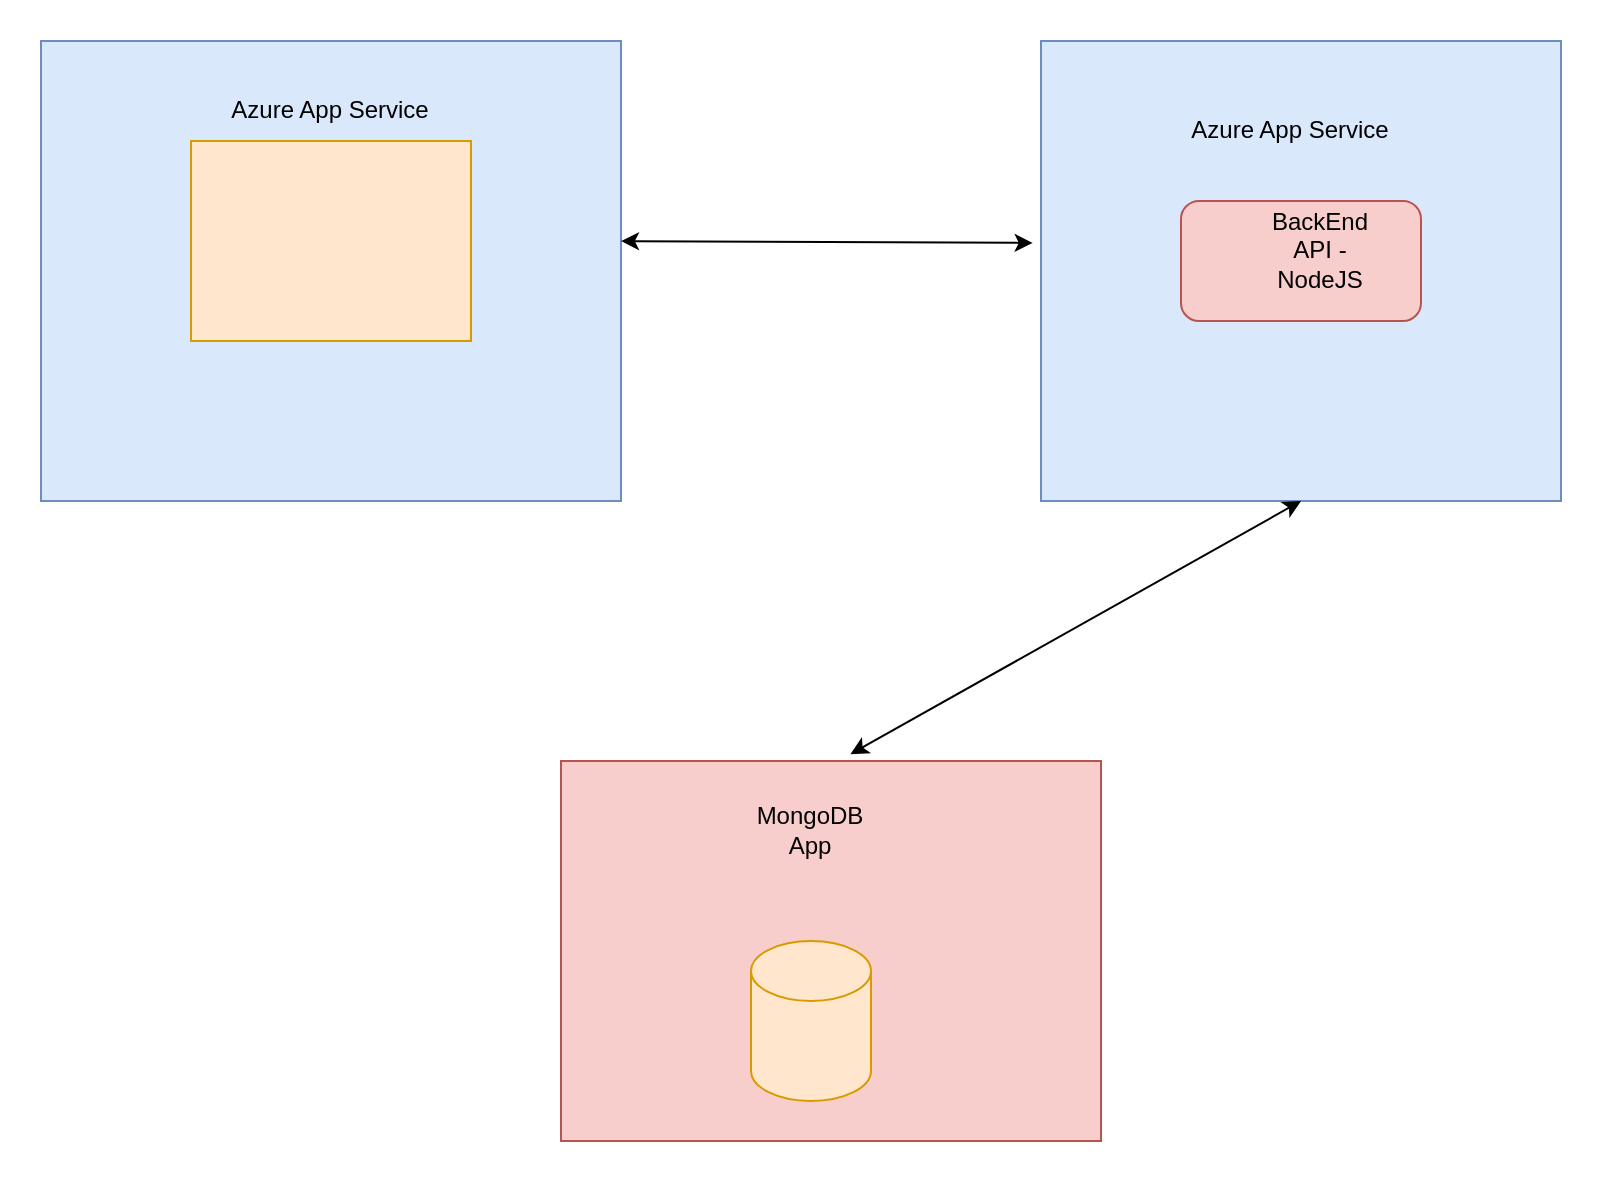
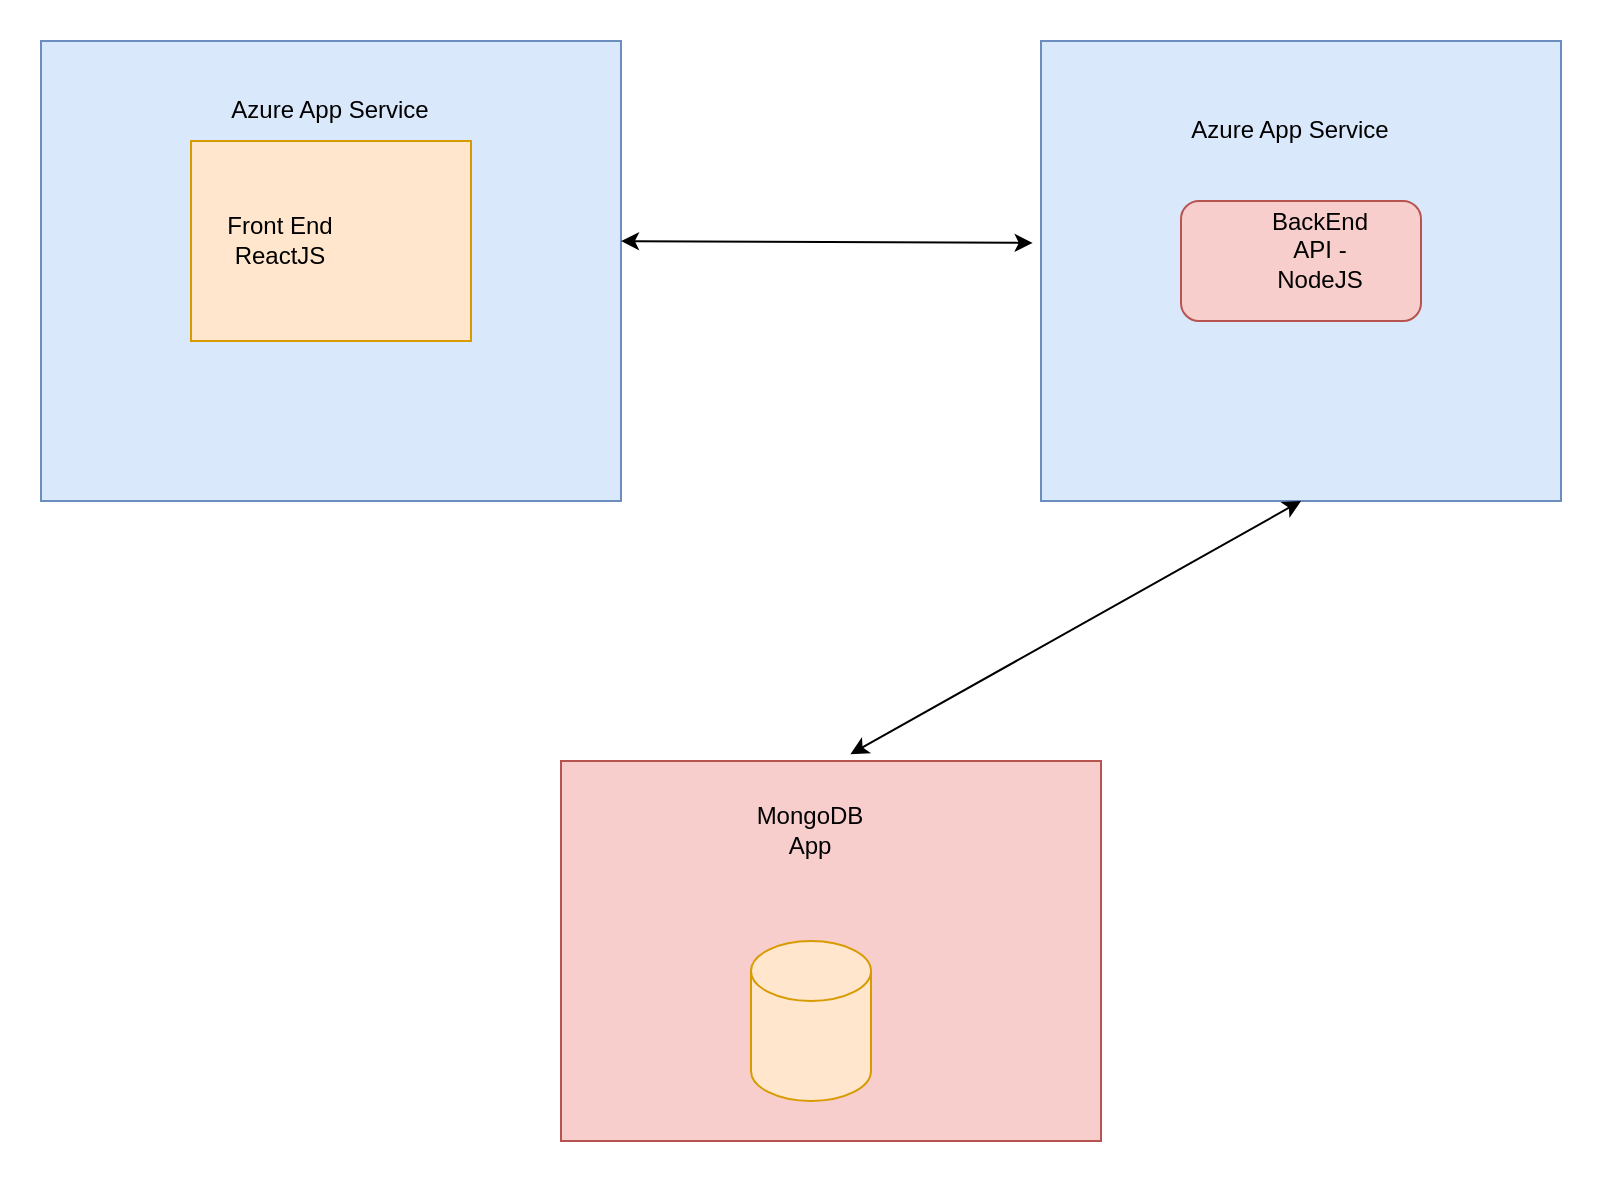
node "Front End ReactJS": added
